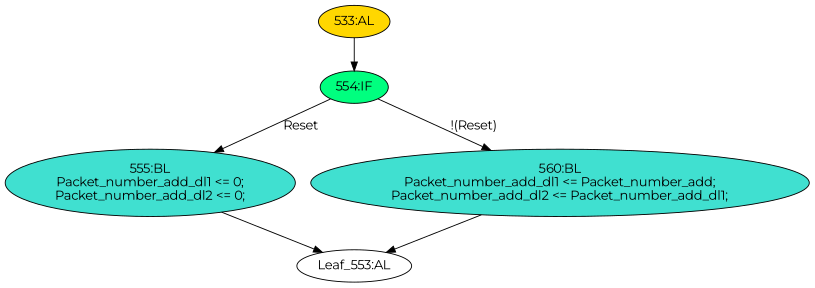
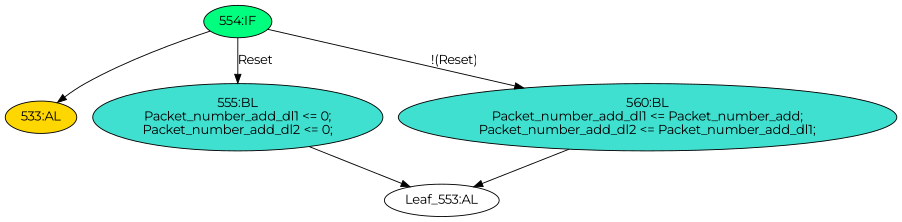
edge "533:AL" -> "554:IF": reversed
